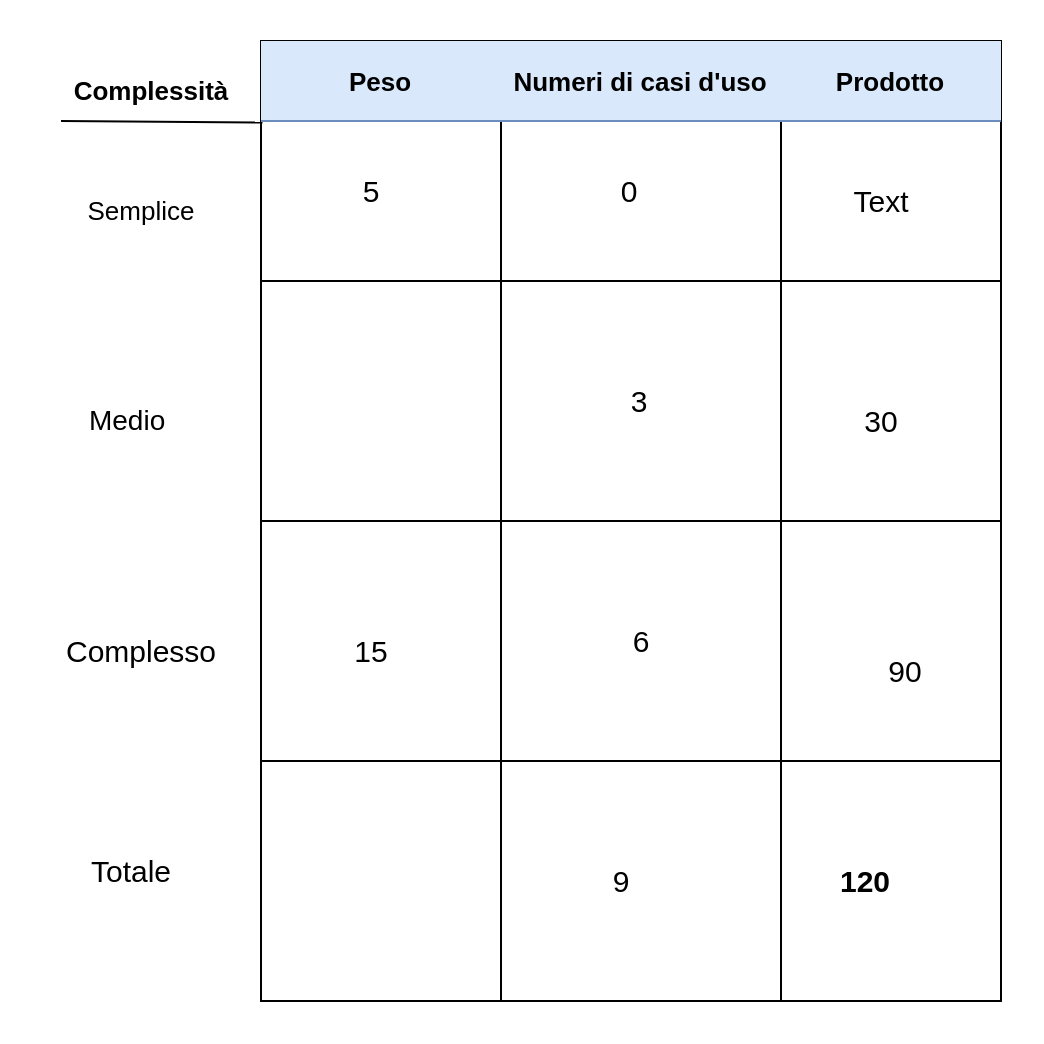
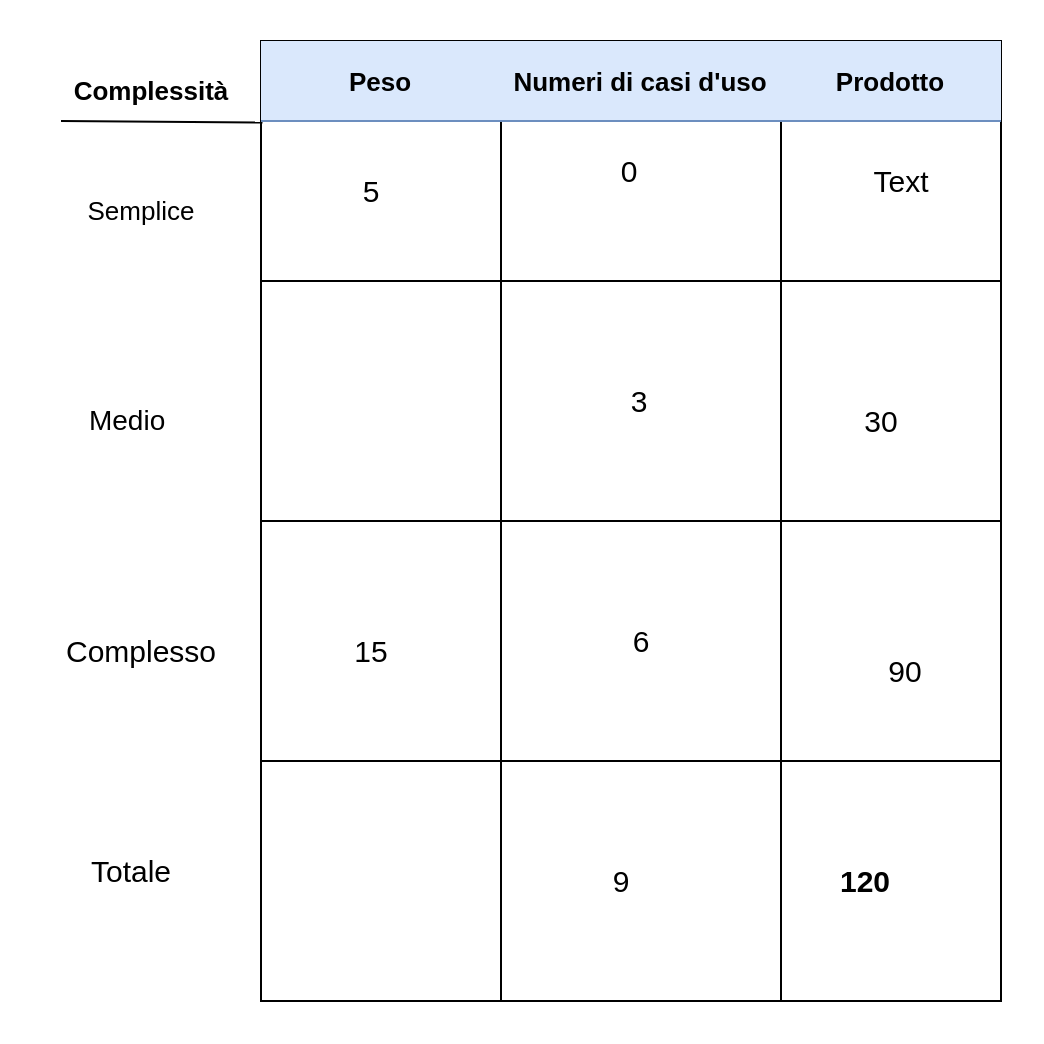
node "0": moved (629, 191) -> (629, 171)
node "Text": moved (881, 201) -> (901, 181)
